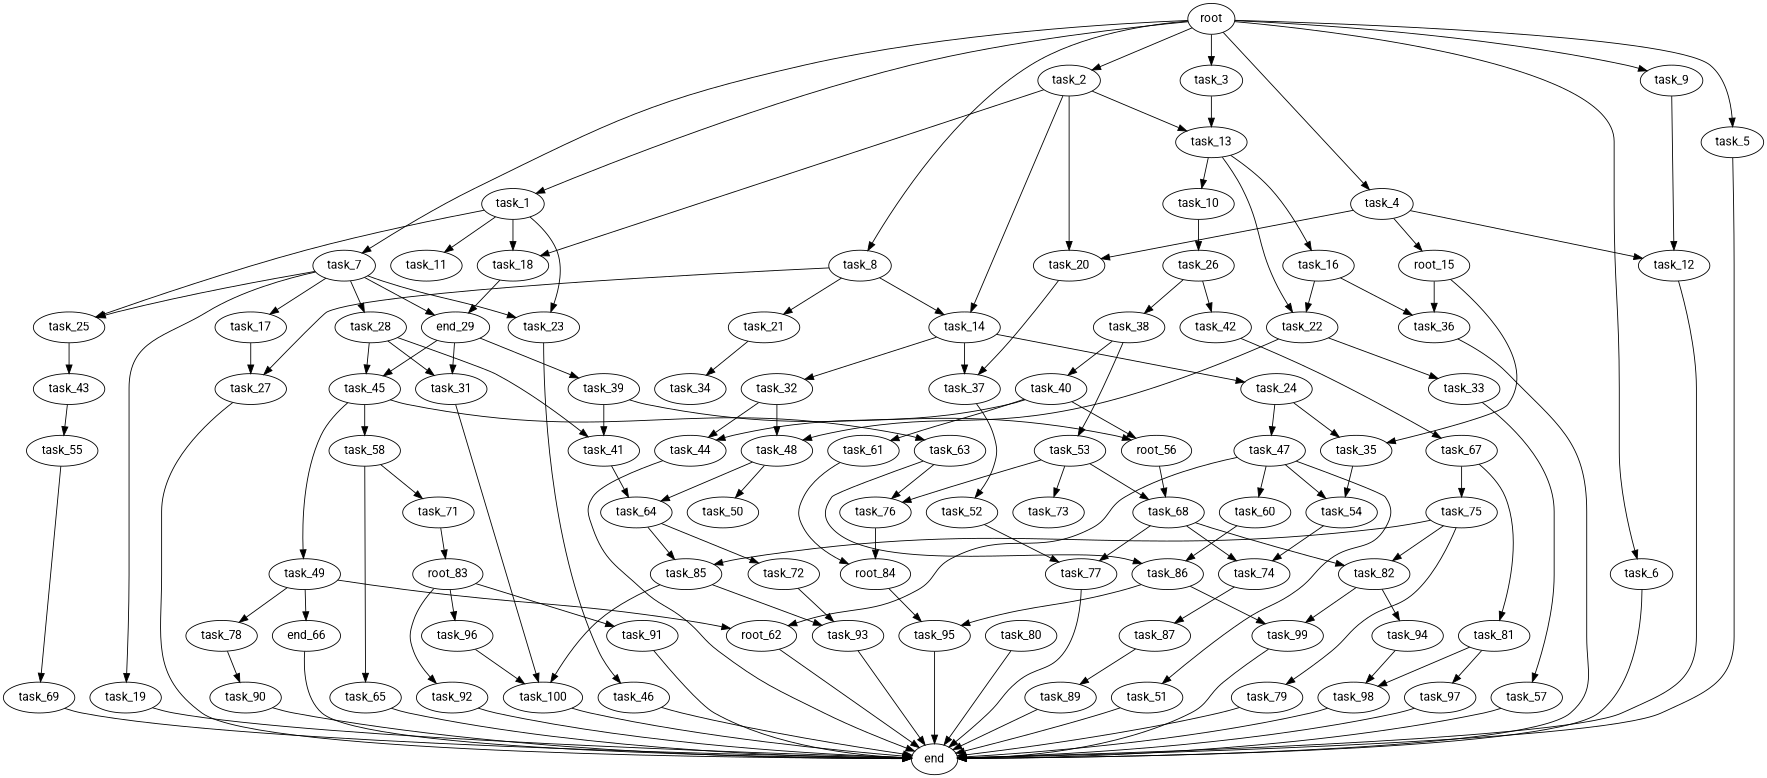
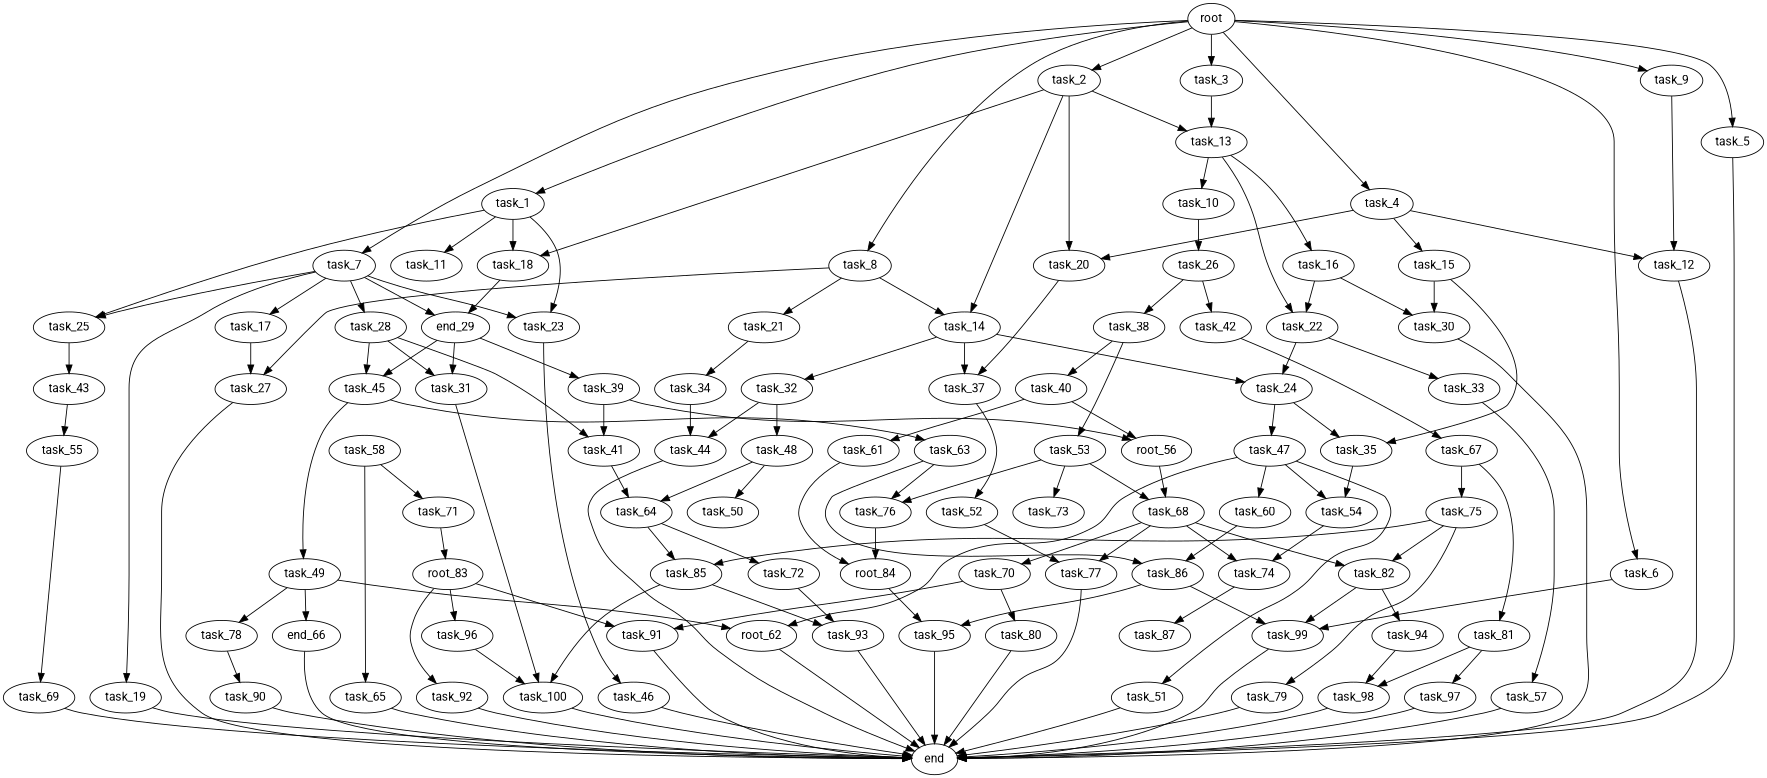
node "root_15": label "root_15" -> "task_15"
node "task_36": label "task_36" -> "task_30"
edge "task_22" -> "task_48": now "task_22" -> "task_24"
edge "task_45" -> "task_58": removed
edge "task_40" -> "task_44": now "task_34" -> "task_44"
node "task_70": added
node "task_89": removed
edge "task_6" -> "end": now "task_6" -> "task_99"
